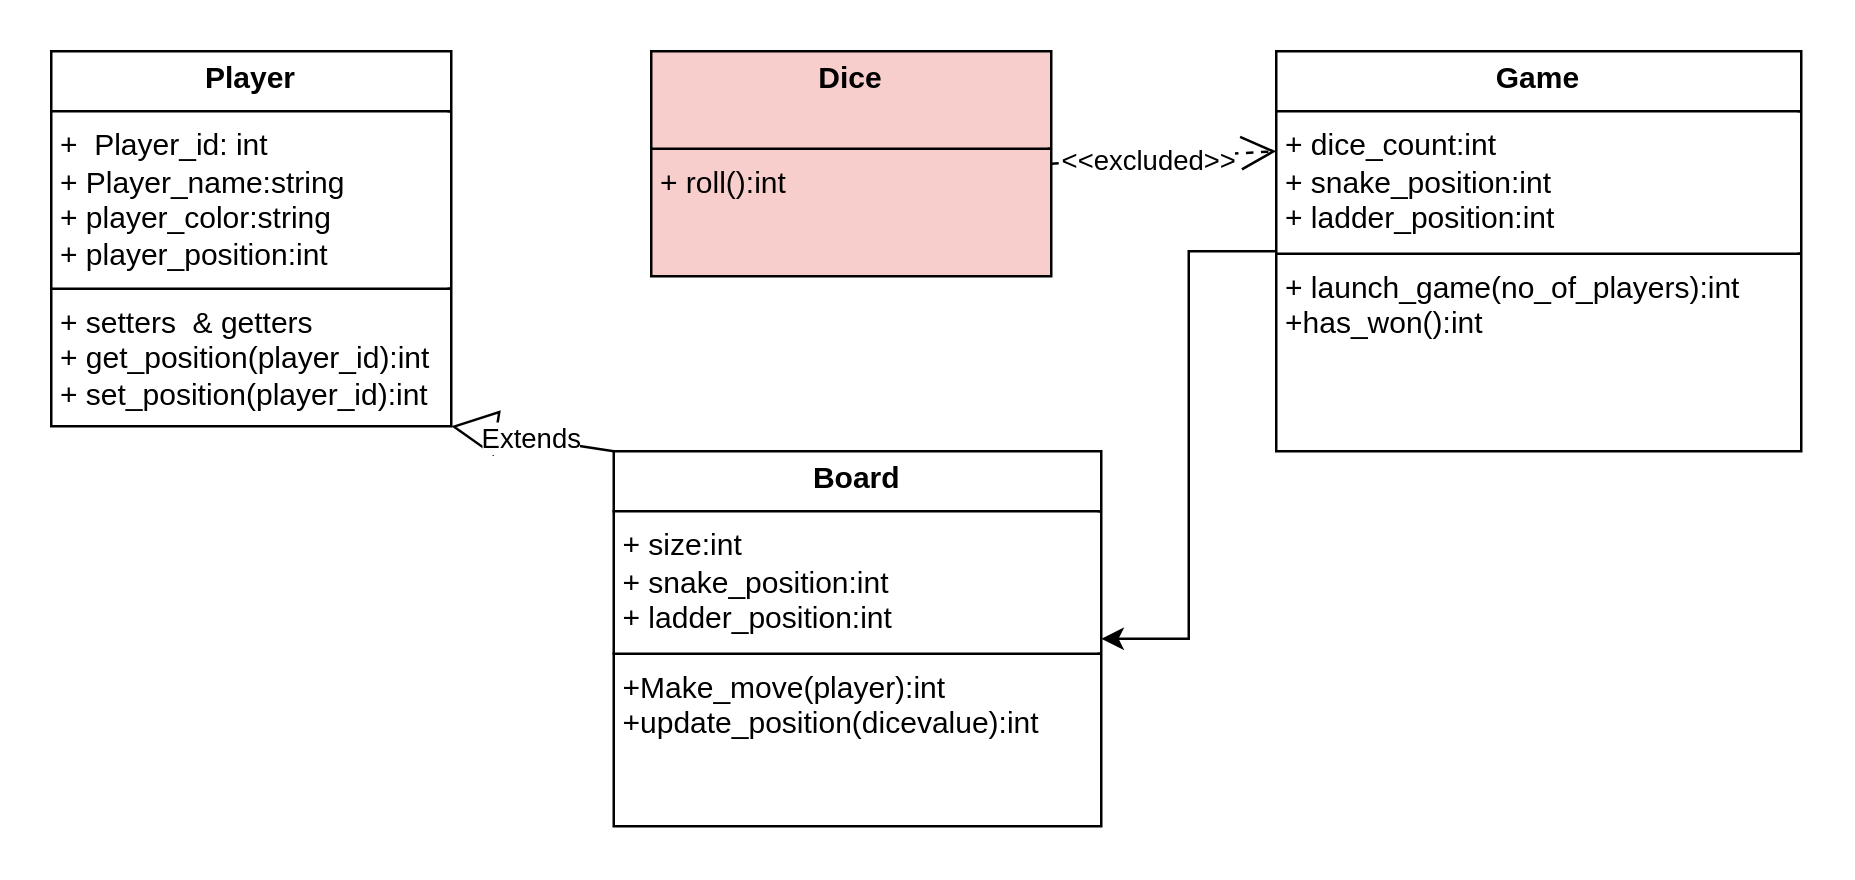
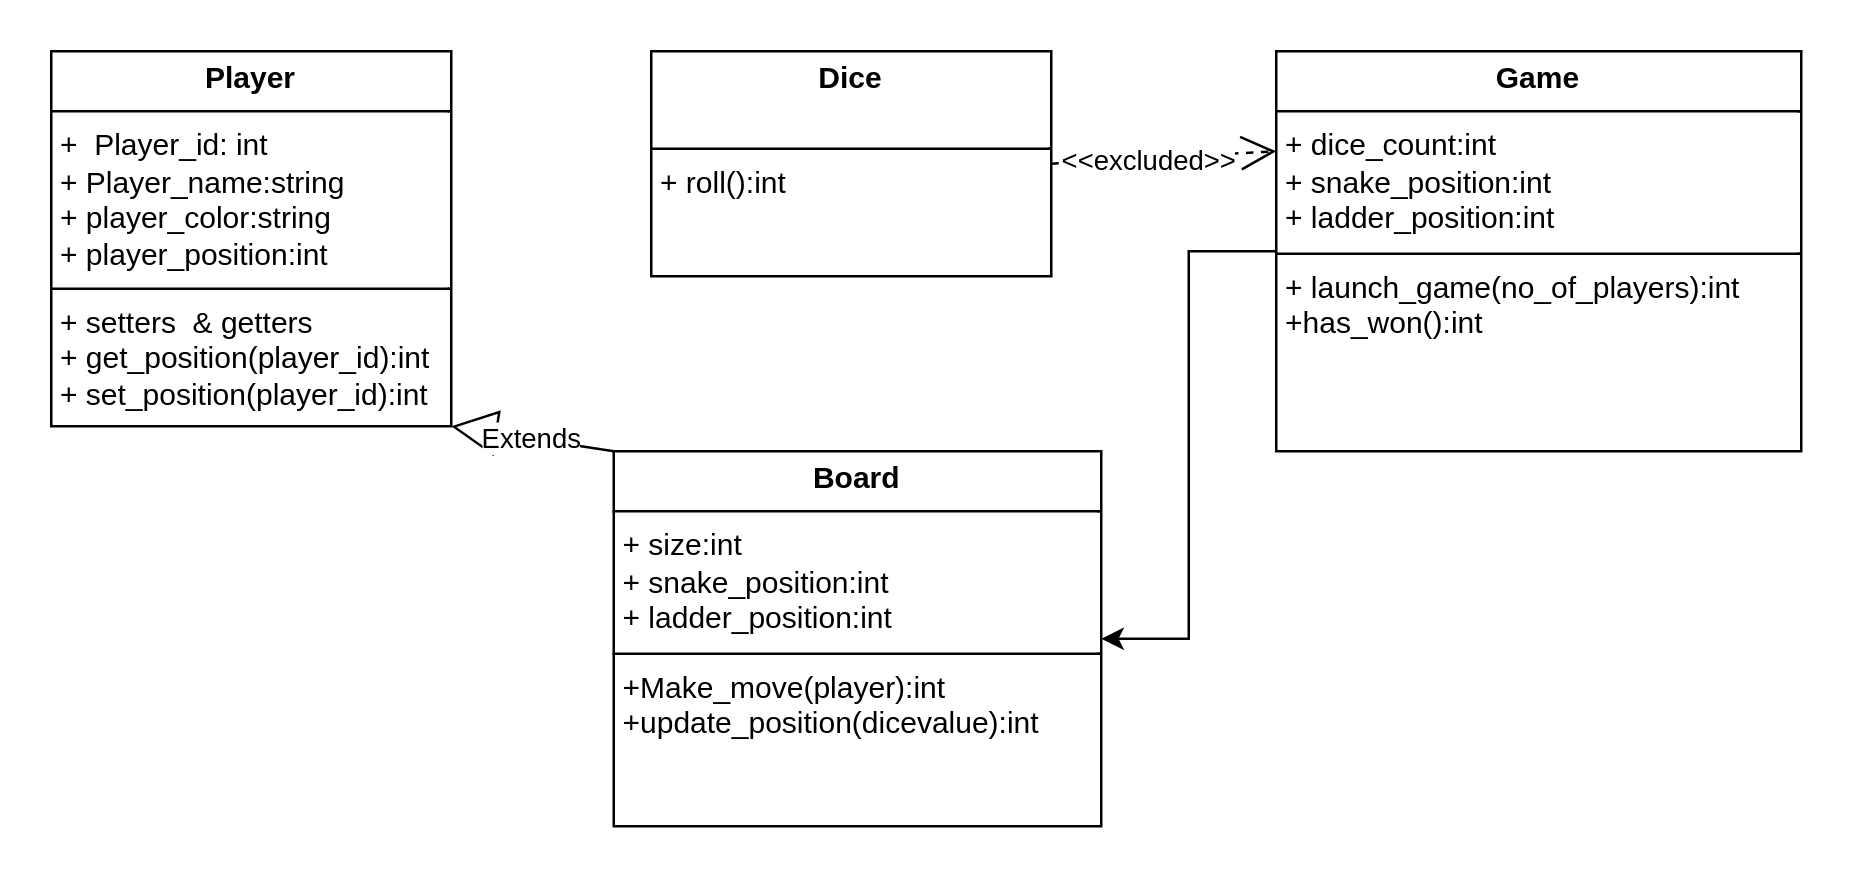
node "Dice + roll():int": fillcolor #f8cecc -> #ffffff
